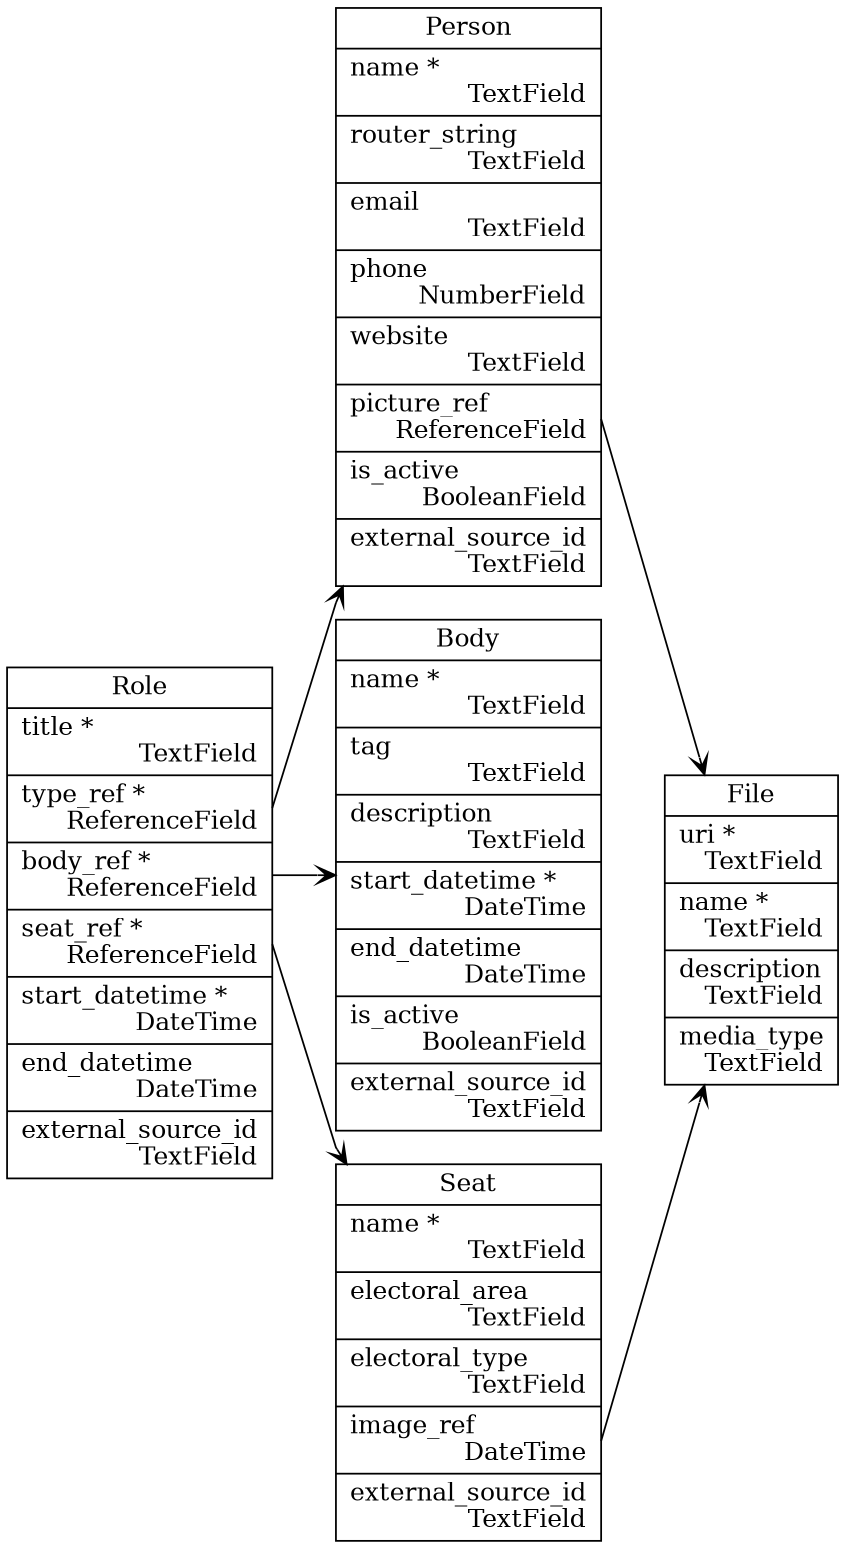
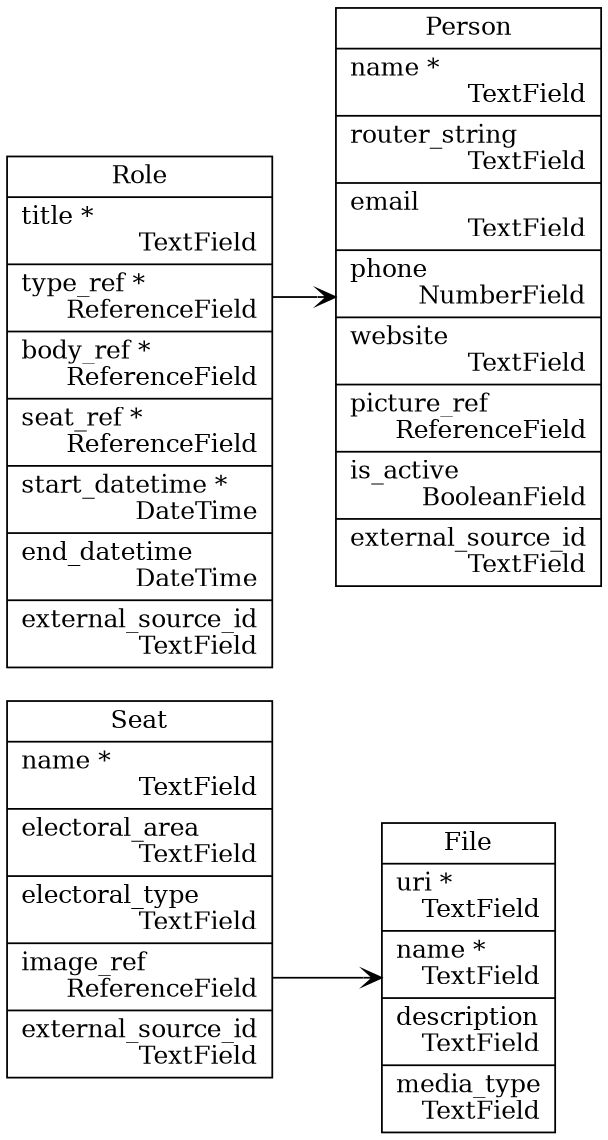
edge "Person" -> "File": removed
node "Body": removed
edge "Role" -> "Seat": removed
node "Seat": text "DateTime" -> "ReferenceField"
